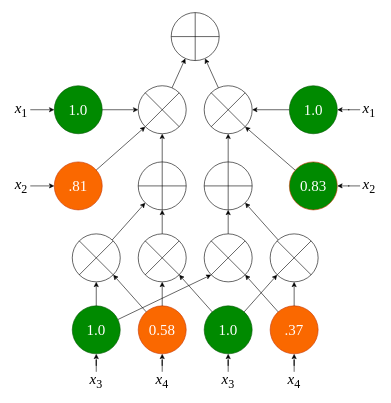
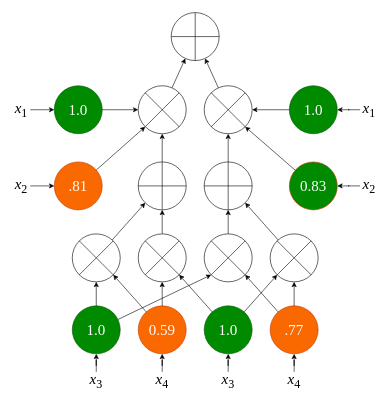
node "0.58": label "0.58" -> "0.59"
node ".37": label ".37" -> ".77"
